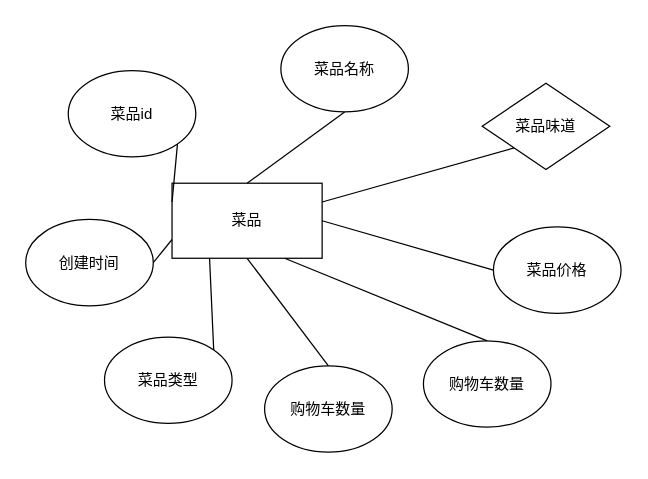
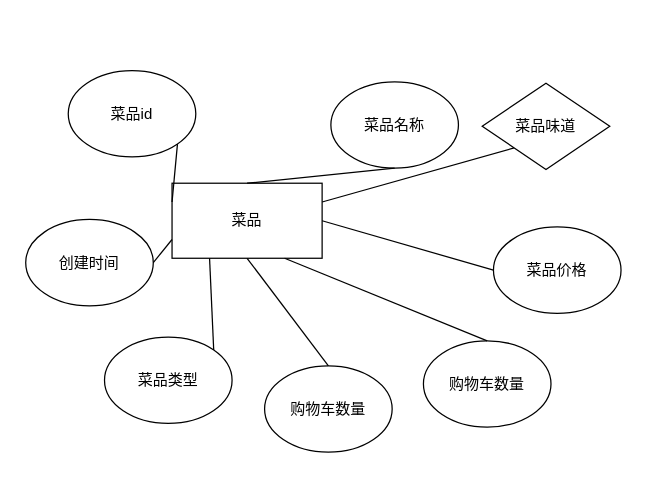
node "菜品名称": moved (344, 69) -> (394, 125)
